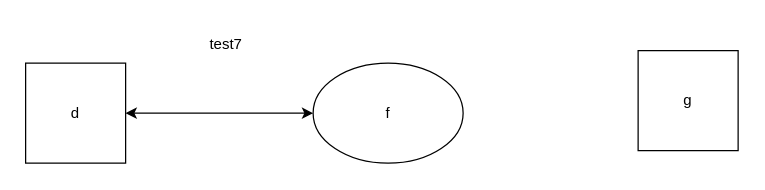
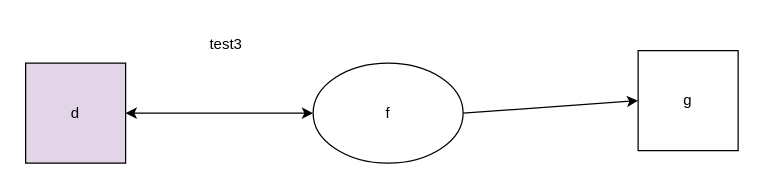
node "test7": label "test7" -> "test3"
edge "f" -> "g": added
node "d": fillcolor #ffffff -> #e1d5e7
